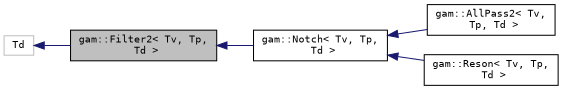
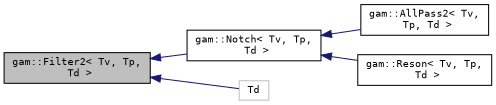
edge "gam::Filter2< Tv, Tp, Td >" -> "Td": reversed
